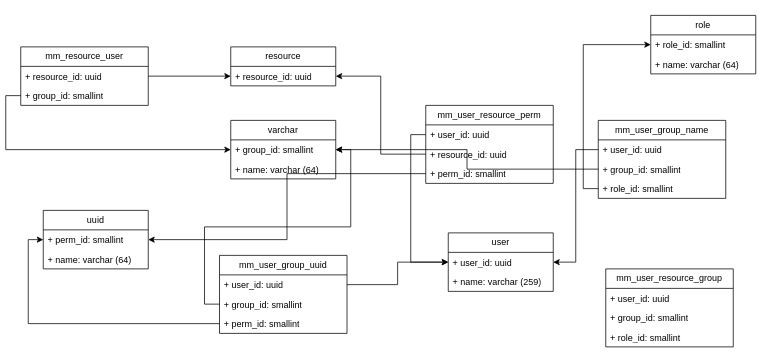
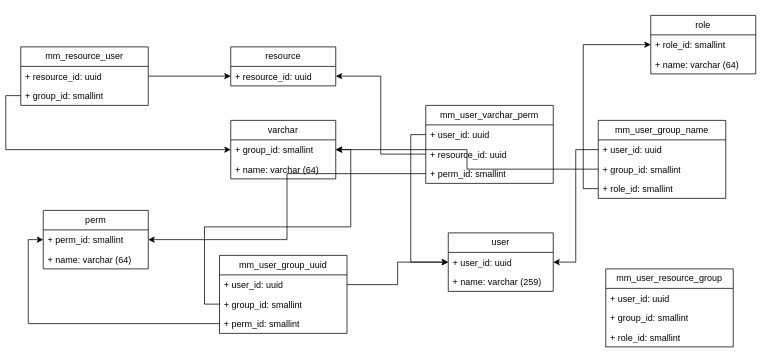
node "mm_user_resource_perm": label "mm_user_resource_perm" -> "mm_user_varchar_perm"
node "uuid": label "uuid" -> "perm"
